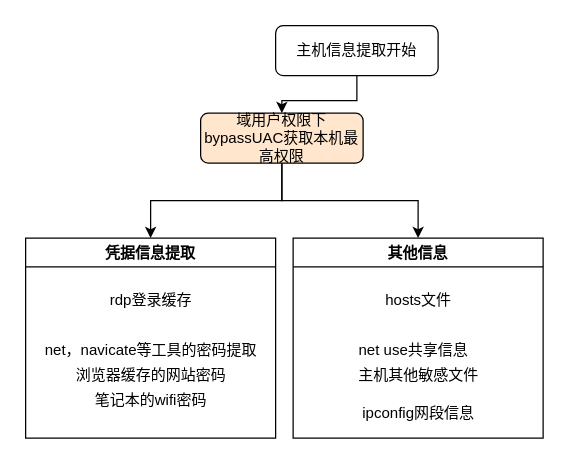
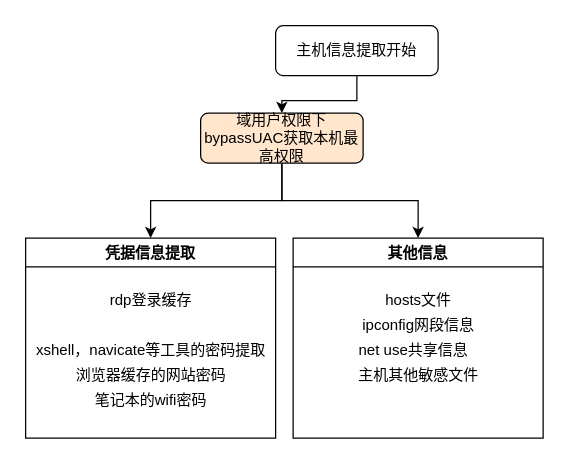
node "net，navicate等工具的密码提取": label "net，navicate等工具的密码提取" -> "xshell，navicate等工具的密码提取"
node "ipconfig网段信息": moved (418, 413) -> (418, 326)
